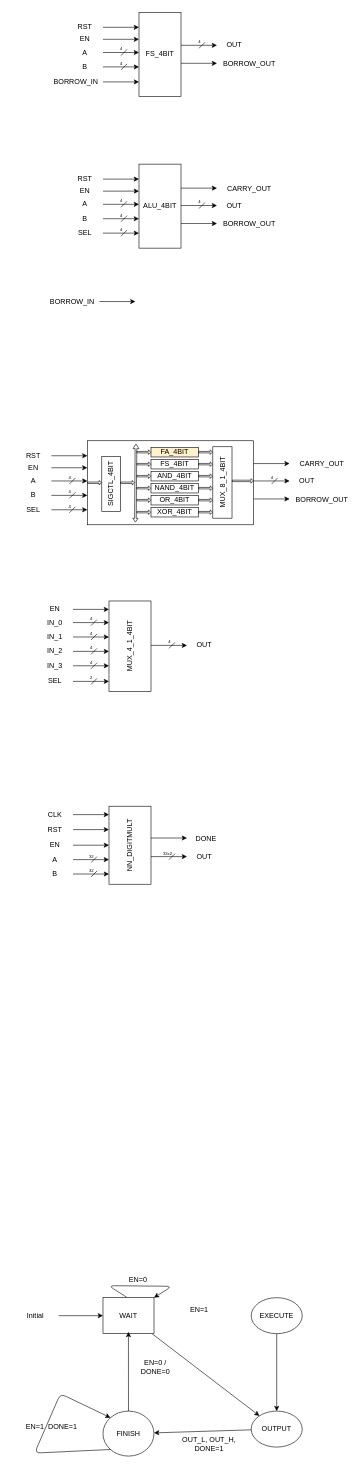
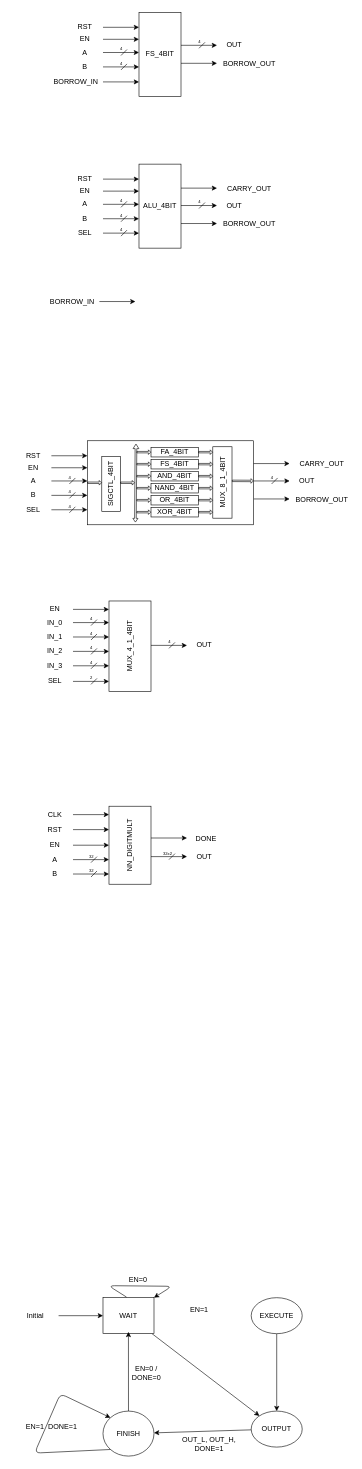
node "FA_4BIT": fillcolor #fff2cc -> #ffffff
node "EN=0 / DONE=0": moved (155, 1366) -> (146, 1372)
